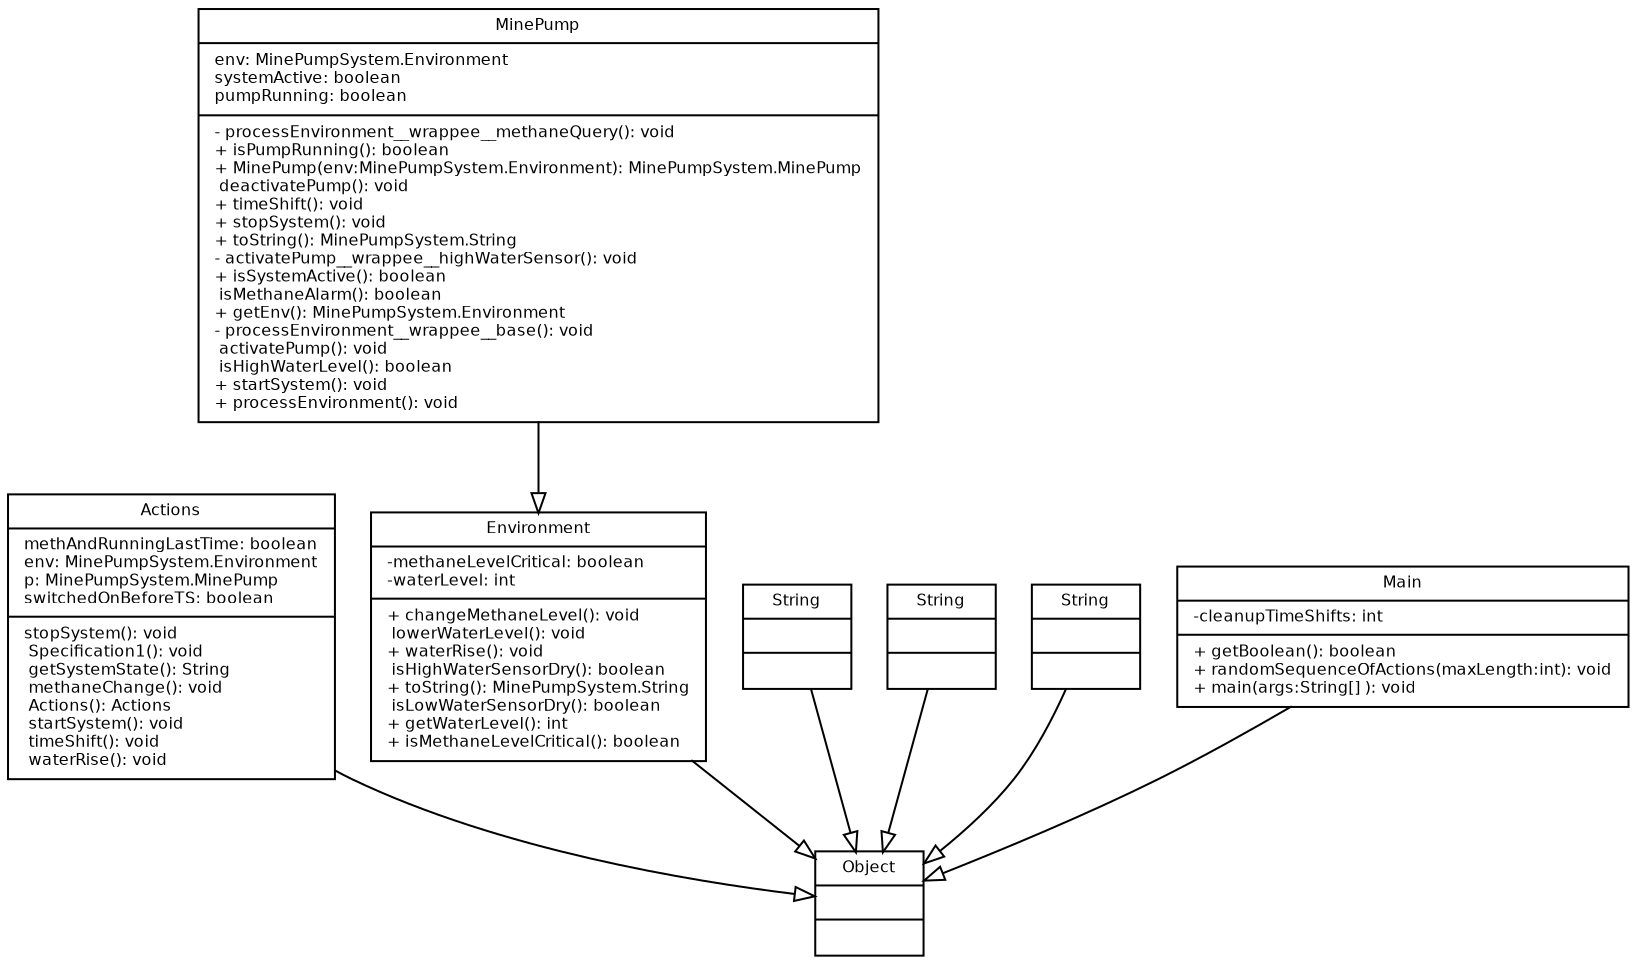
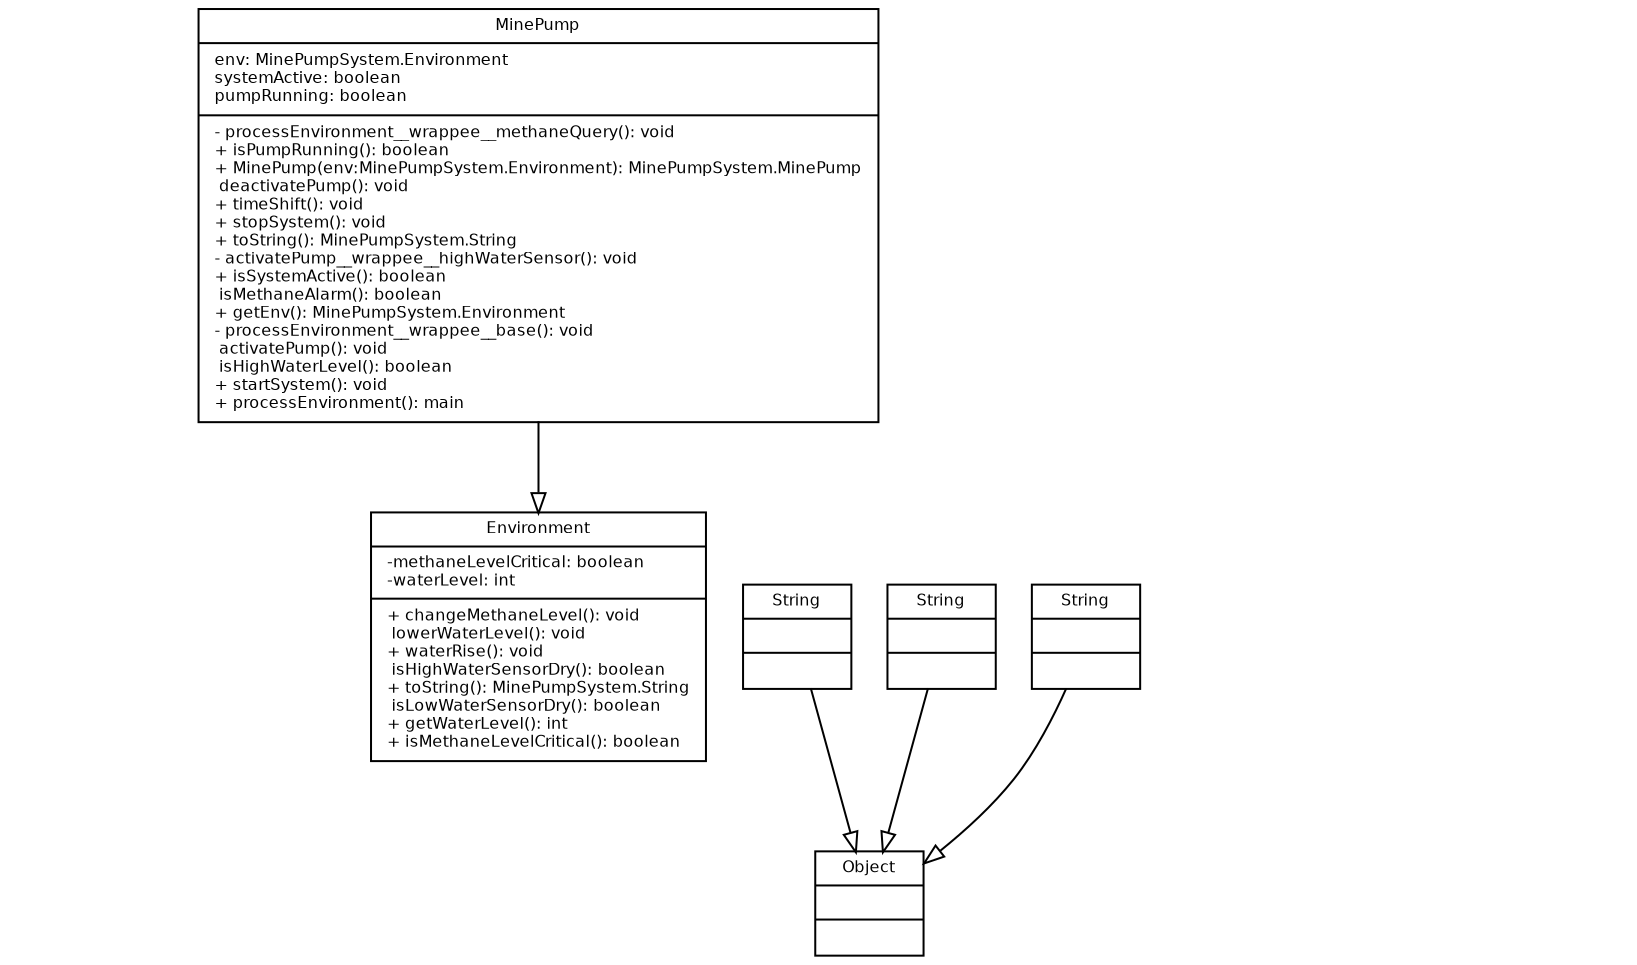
node "MinePump": text "+ processEnvironment(): void" -> "+ processEnvironment(): main"
node "Actions": removed
node "Main": removed
edge "Environment" -> "Object": removed
